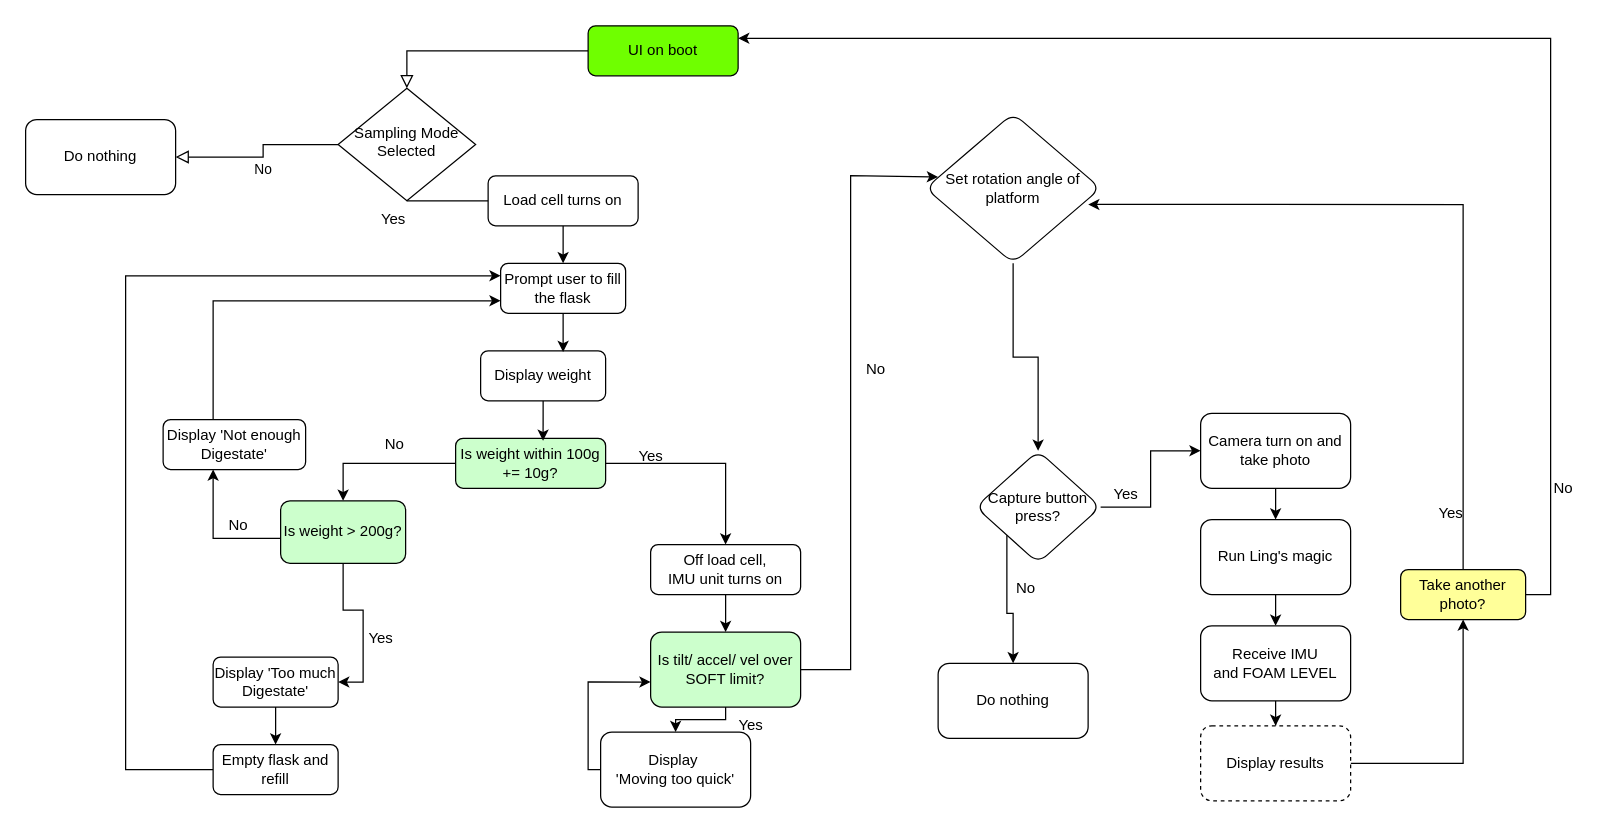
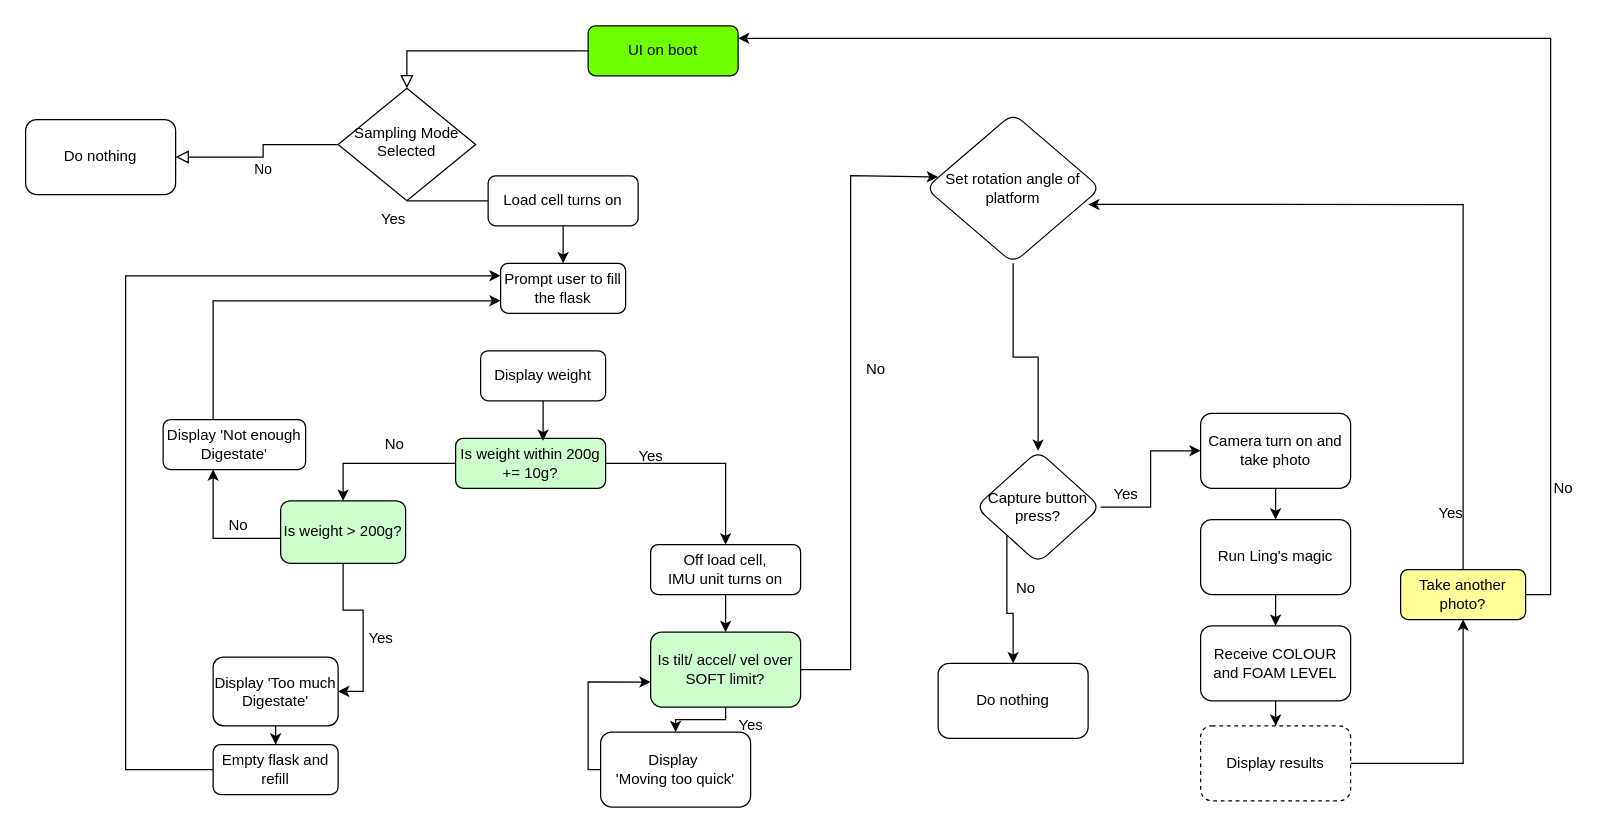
edge "Prompt user to fill the flask" -> "Display weight": removed
node "Is weight within 100g += 10g?": label "Is weight within 100g += 10g?" -> "Is weight within 200g += 10g?"
node "Receive IMU and FOAM LEVEL": label "Receive IMU and FOAM LEVEL" -> "Receive COLOUR and FOAM LEVEL"
node "Display 'Too much Digestate'": size 125x50 -> 125x69
